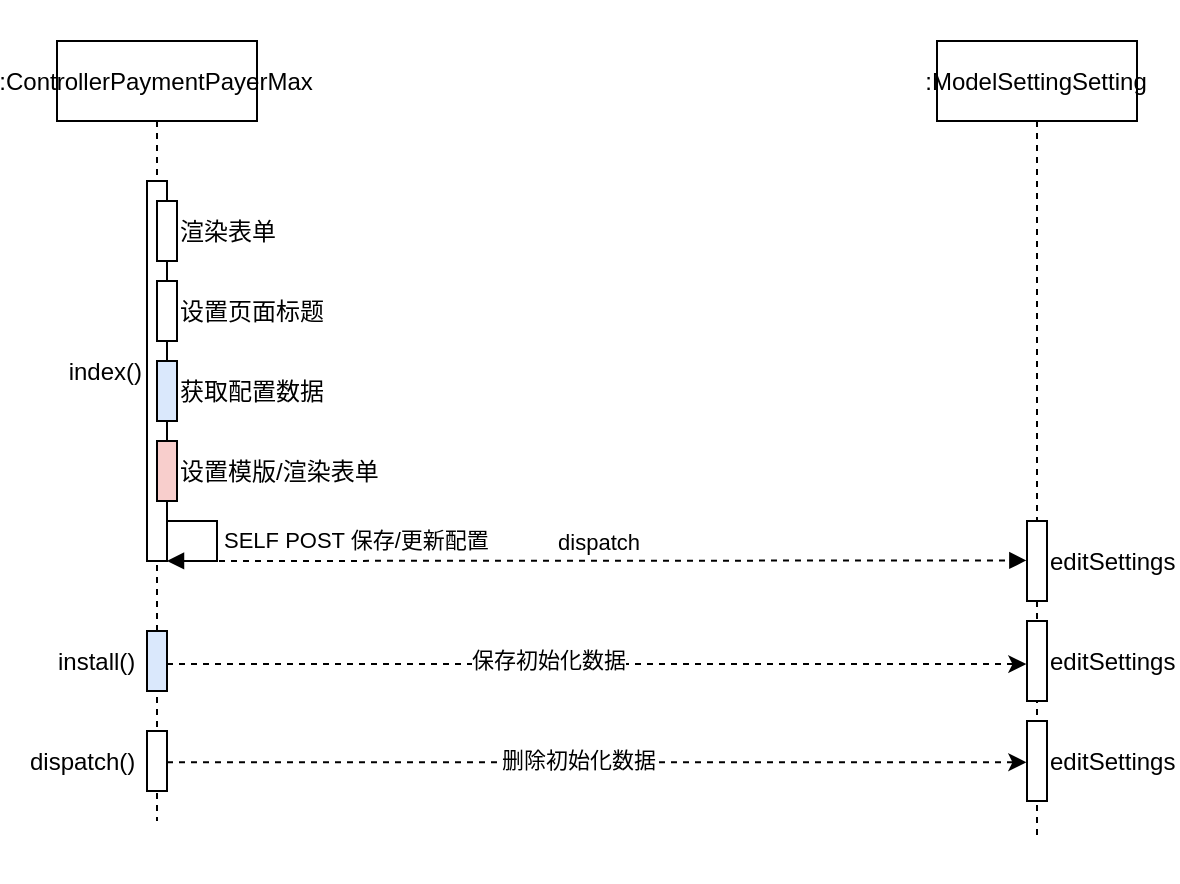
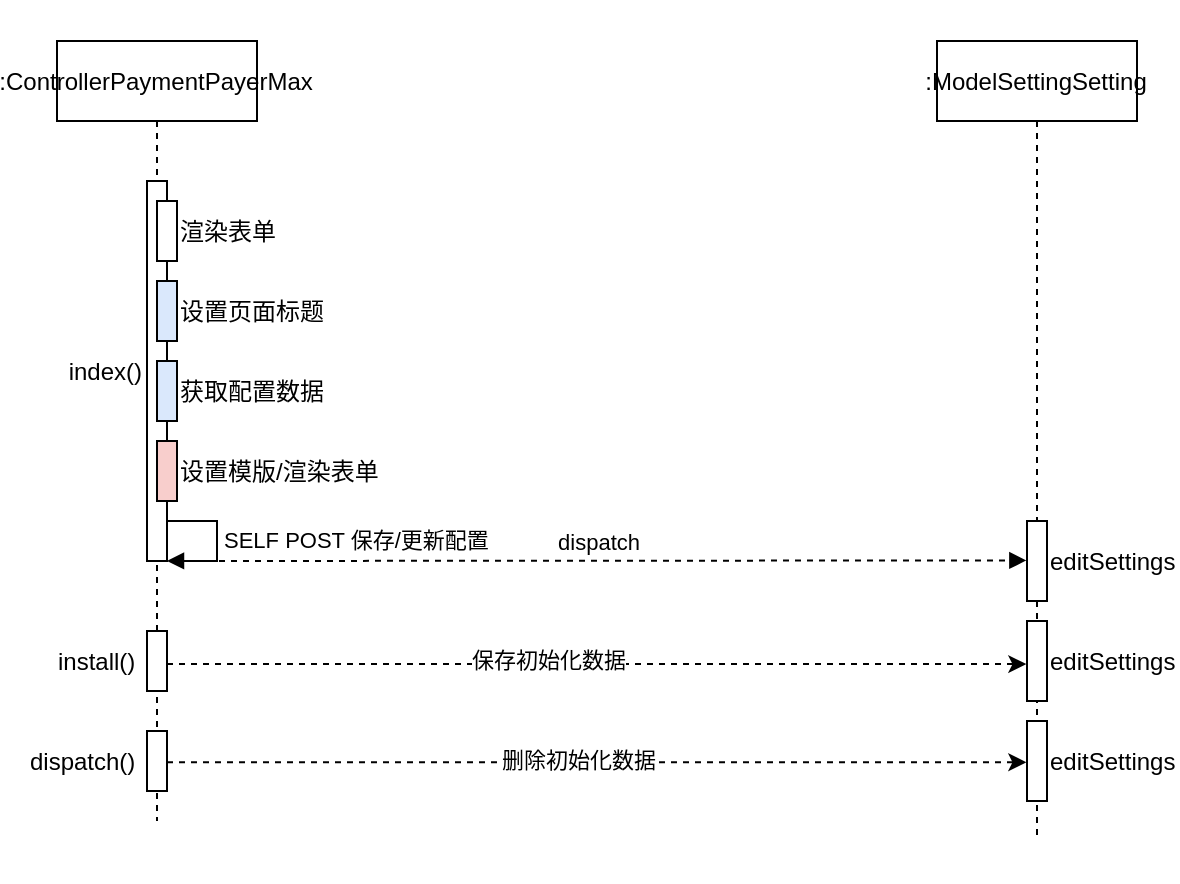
node "设置页面标题": fillcolor #ffffff -> #dae8fc
node "install()": fillcolor #dae8fc -> #ffffff
